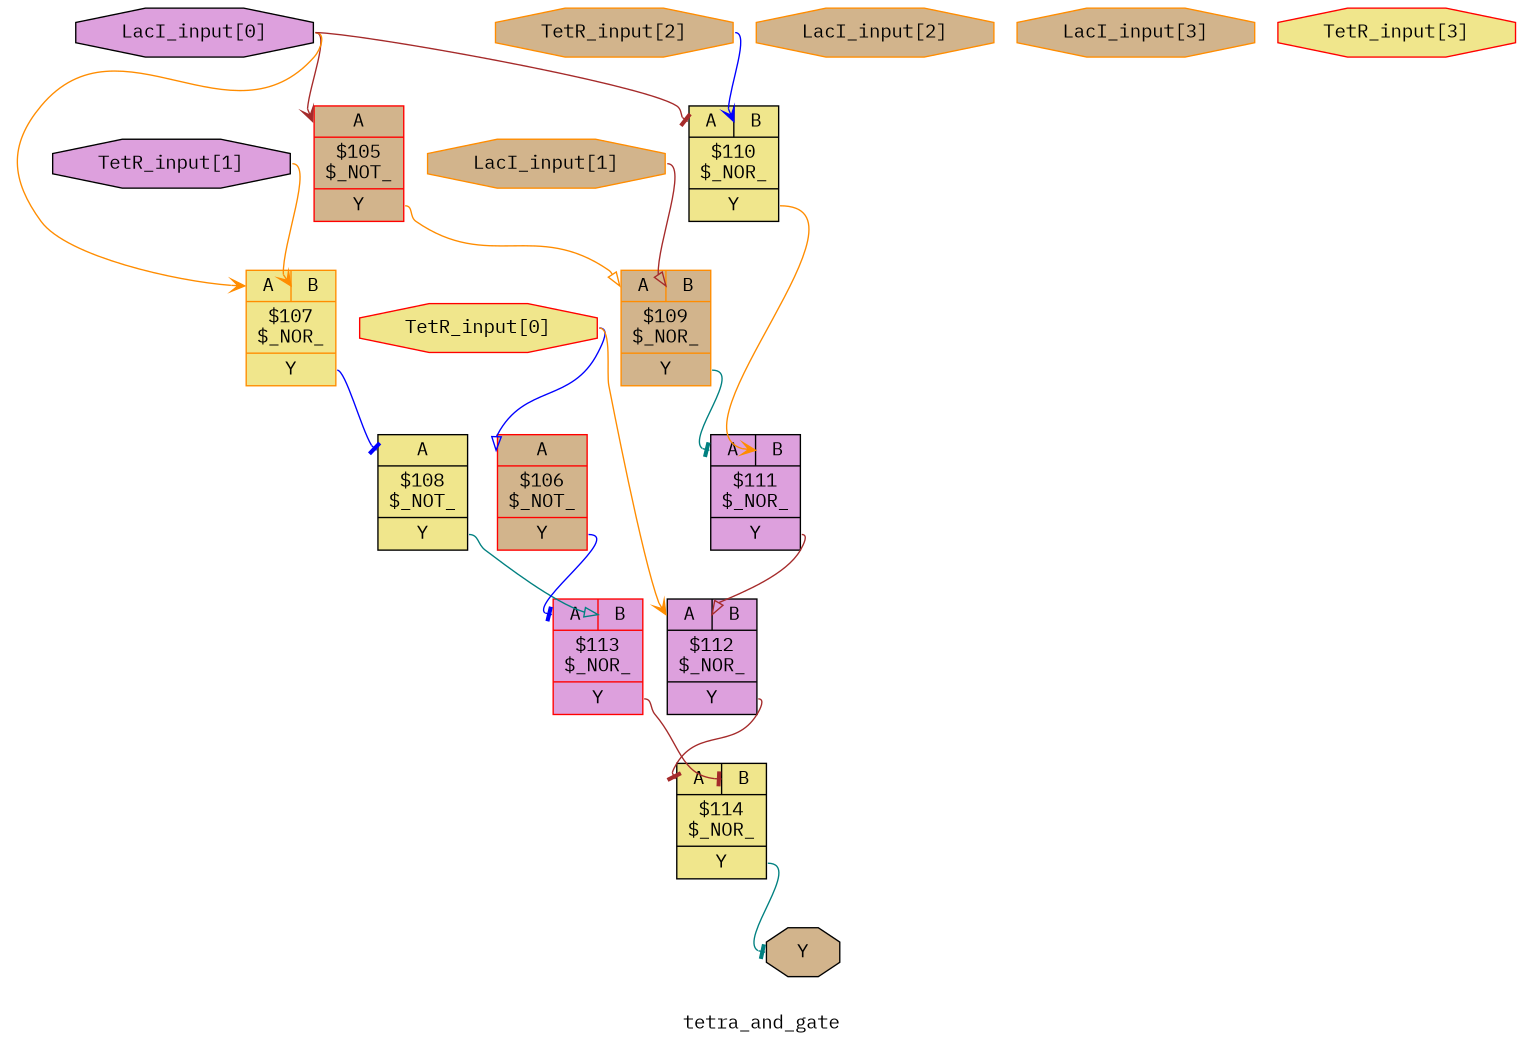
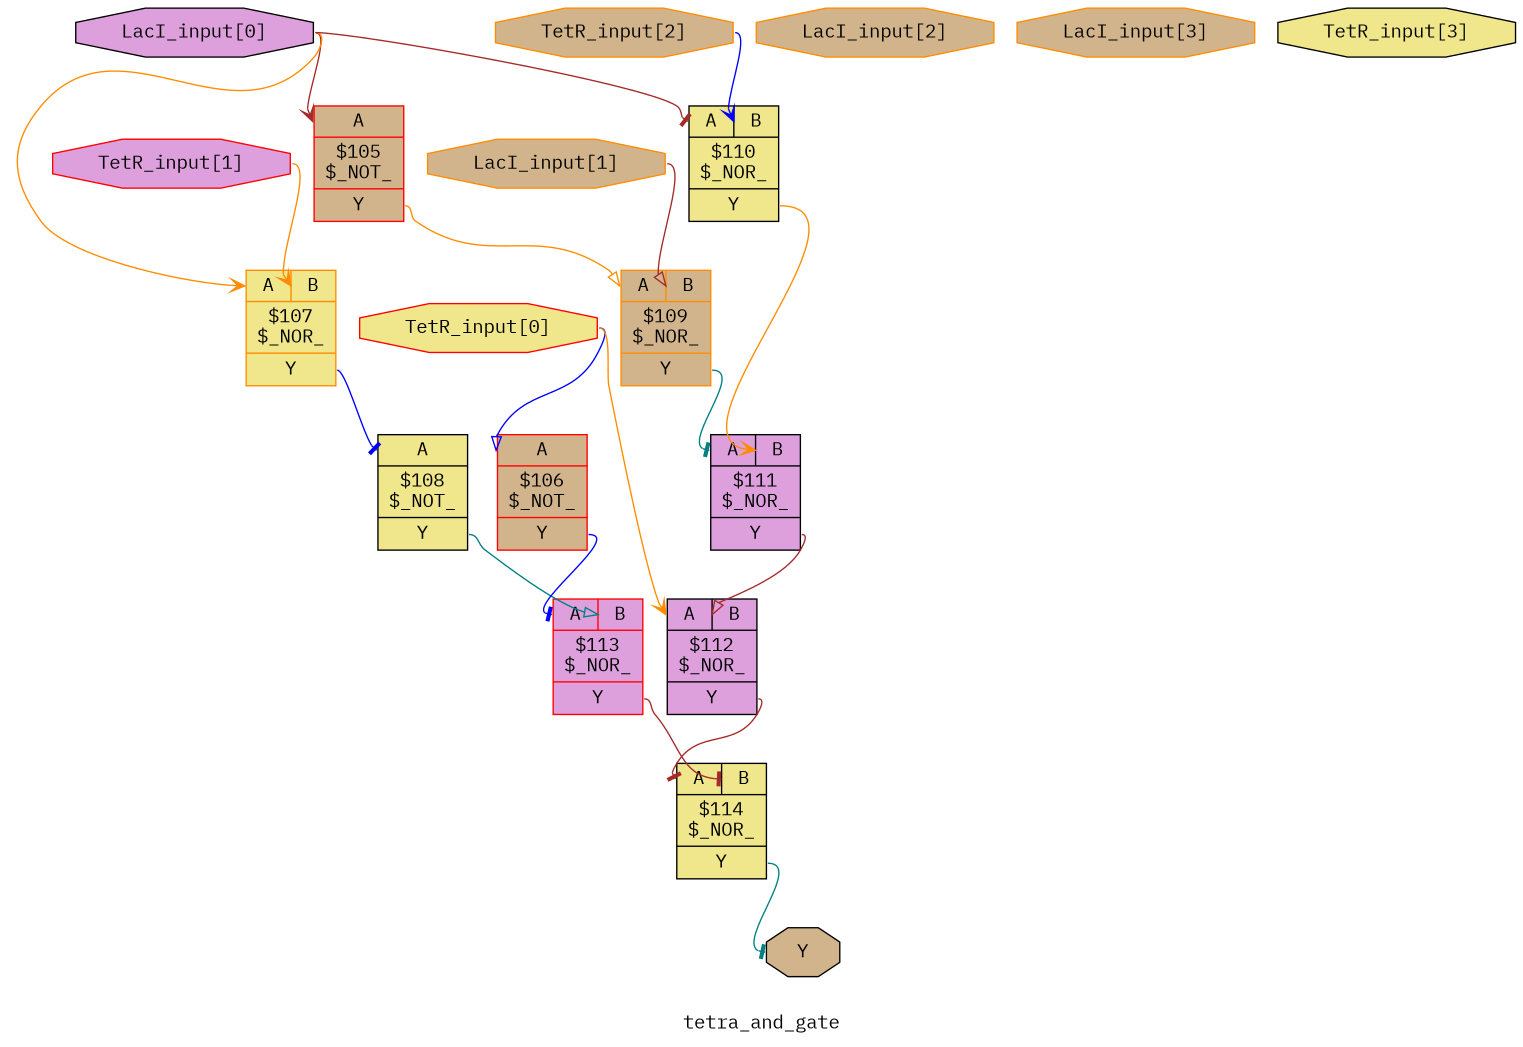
node "TetR_input[3]": color red -> black
node "TetR_input[1]": color black -> red
